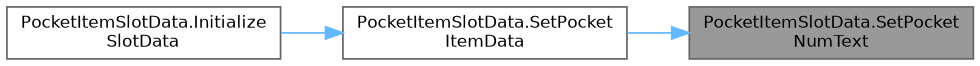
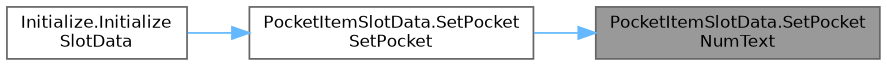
node "PocketItemSlotData.Initialize SlotData": label "PocketItemSlotData.Initialize SlotData" -> "Initialize.Initialize SlotData"
node "PocketItemSlotData.SetPocket ItemData": label "PocketItemSlotData.SetPocket ItemData" -> "PocketItemSlotData.SetPocket SetPocket"
